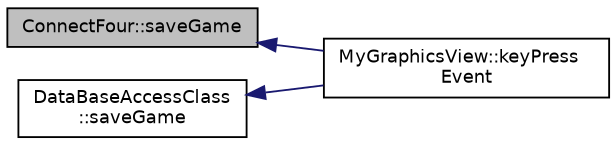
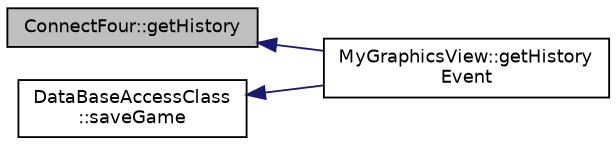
node "ConnectFour::saveGame": label "ConnectFour::saveGame" -> "ConnectFour::getHistory"
node "MyGraphicsView::keyPress Event": label "MyGraphicsView::keyPress Event" -> "MyGraphicsView::getHistory Event"
